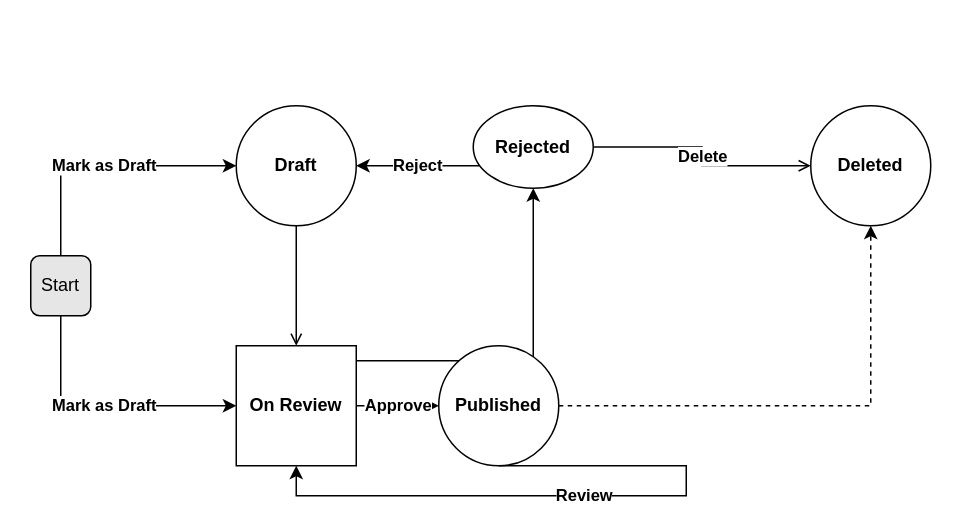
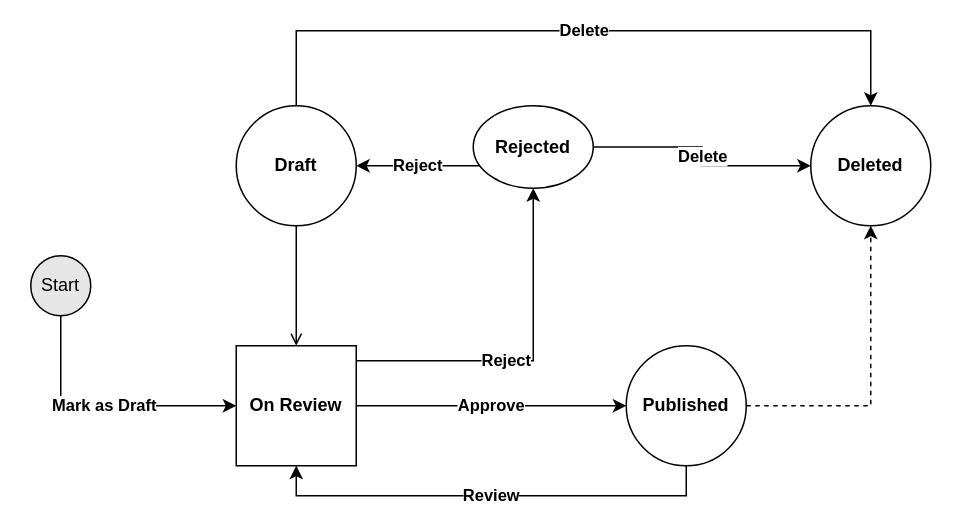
edge "Draft" -> "Deleted": added, label "Delete"
edge "Start" -> "Draft": removed, label "Mark as Draft"
edge "Rejected" -> "Deleted": arrowhead open -> classic
node "Start": shape rounded rectangle -> ellipse
node "Published": moved (499, 406) -> (686, 406)
